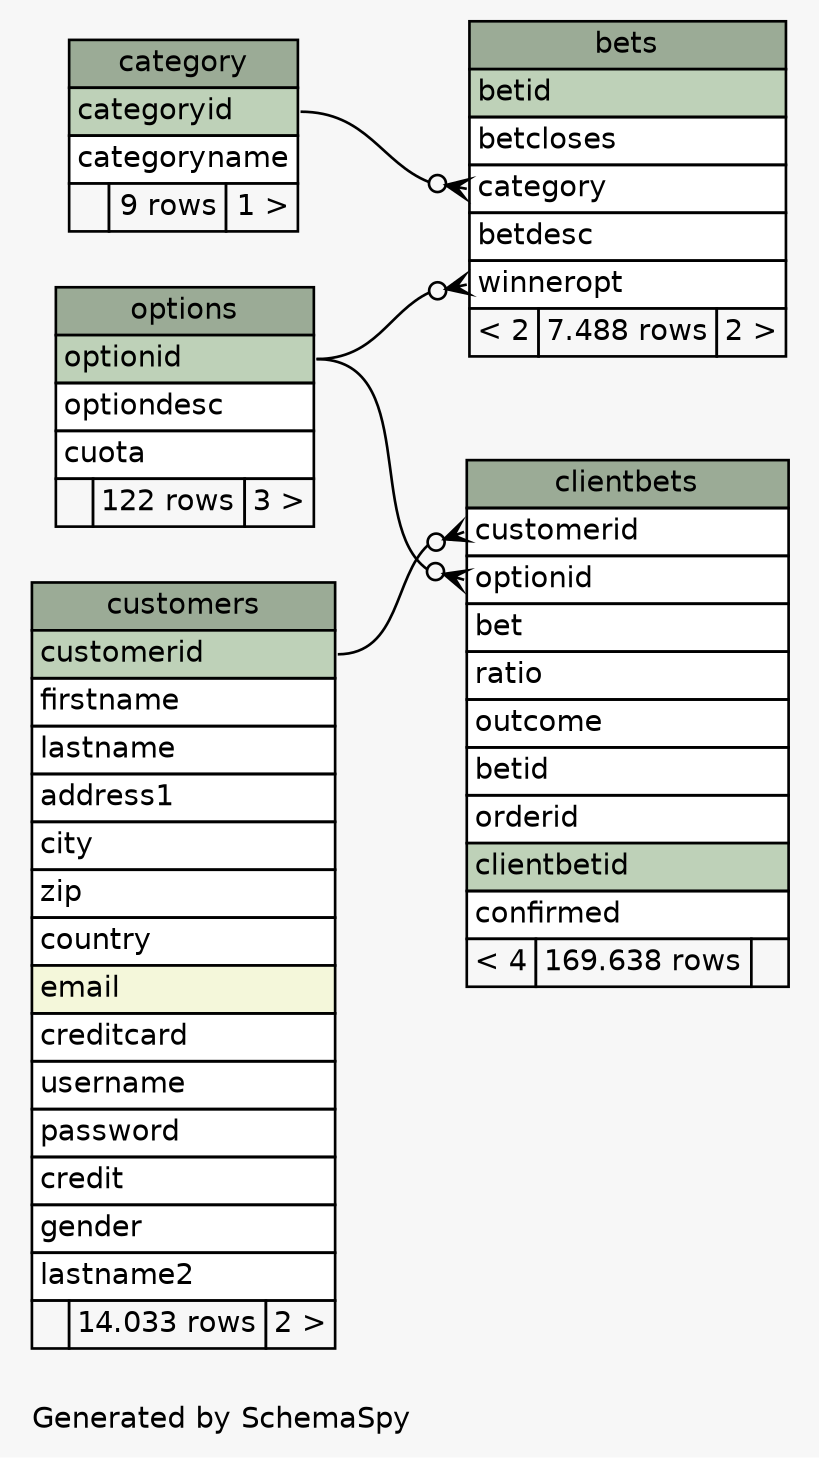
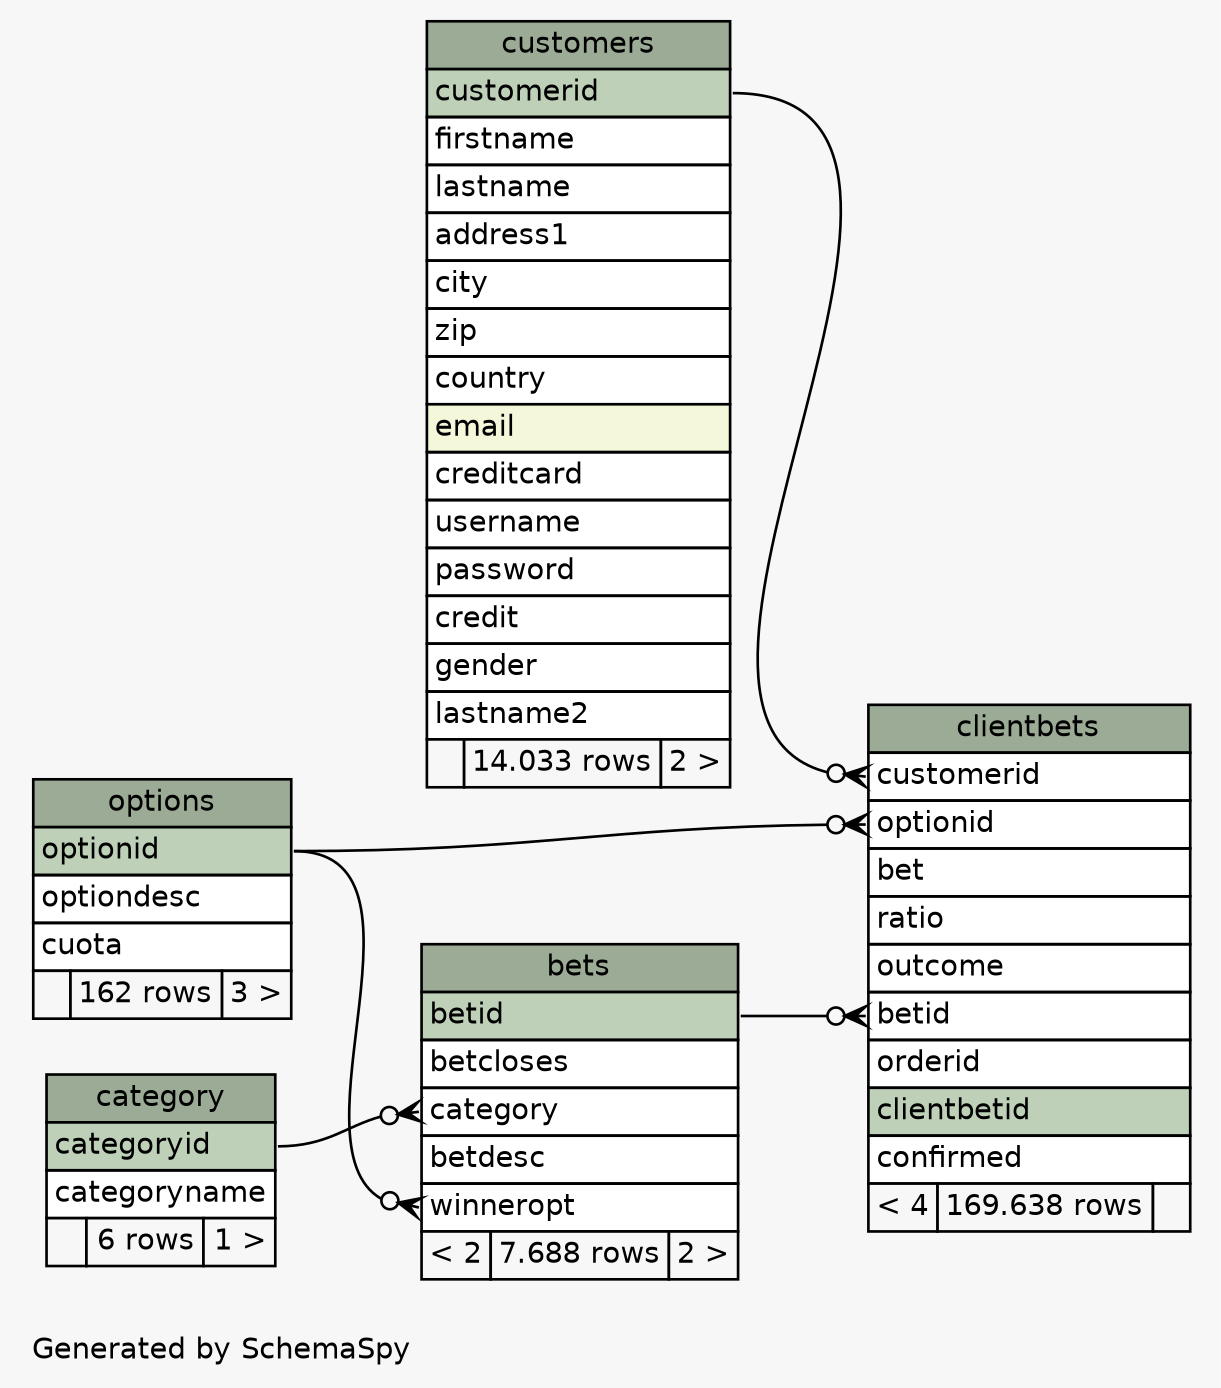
node "category": text "9 rows" -> "6 rows"
node "bets": text "7.488 rows" -> "7.688 rows"
node "options": text "122 rows" -> "162 rows"
edge "bets" -> "clientbets": added
